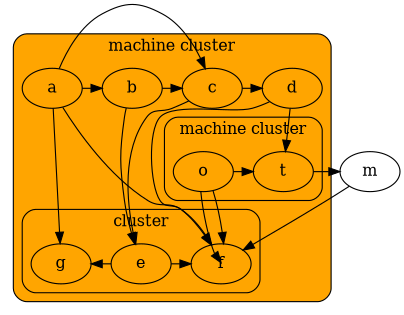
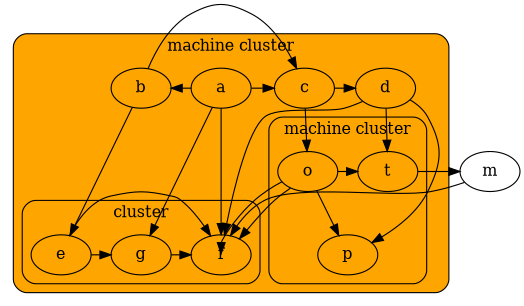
edge "c" -> "e": now "c" -> "o"
edge "g" -> "f": added
node "p": added
